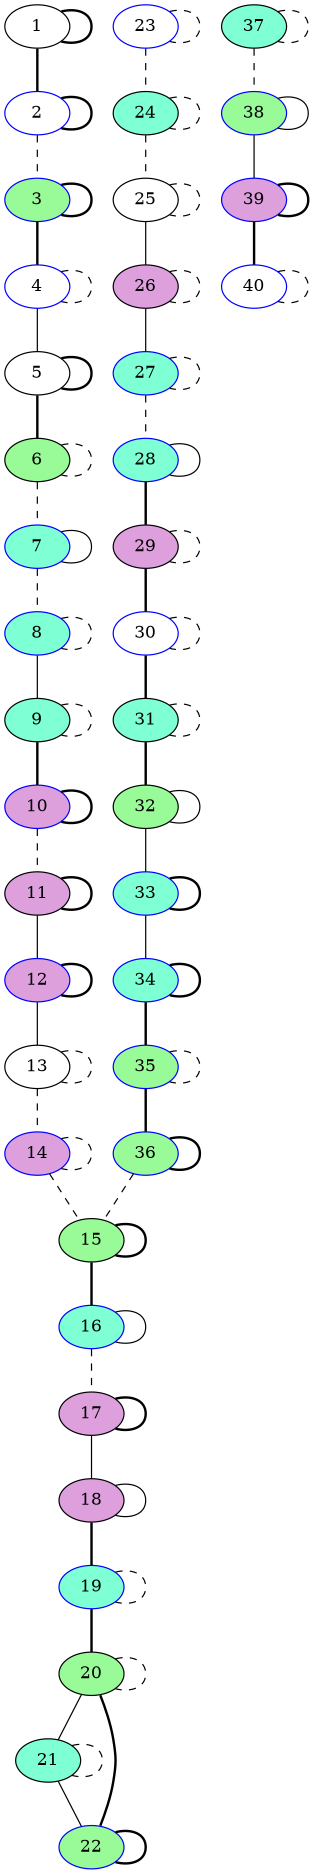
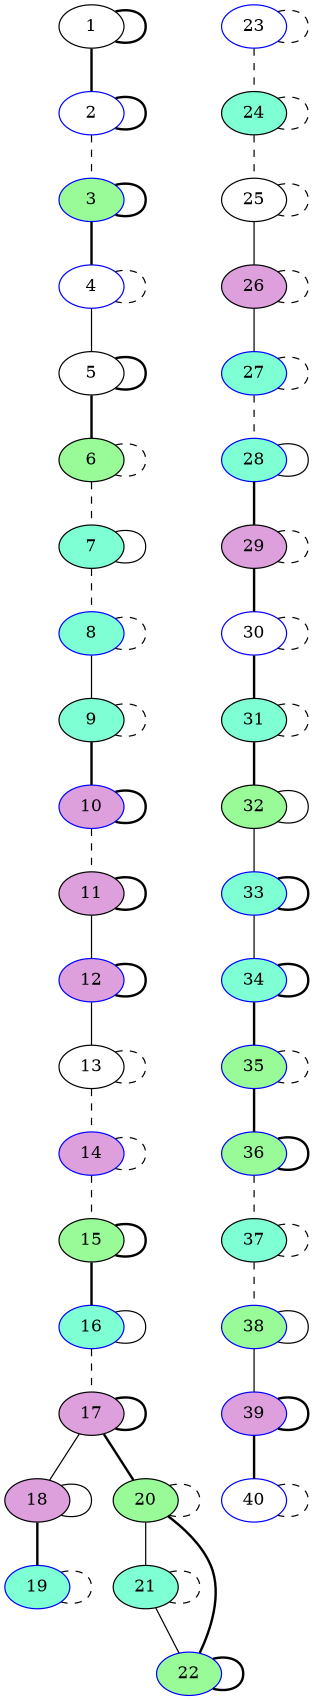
node "7": color blue -> black
edge "36" -- "15": now "36" -- "37"
edge "19" -- "20": now "17" -- "20"
